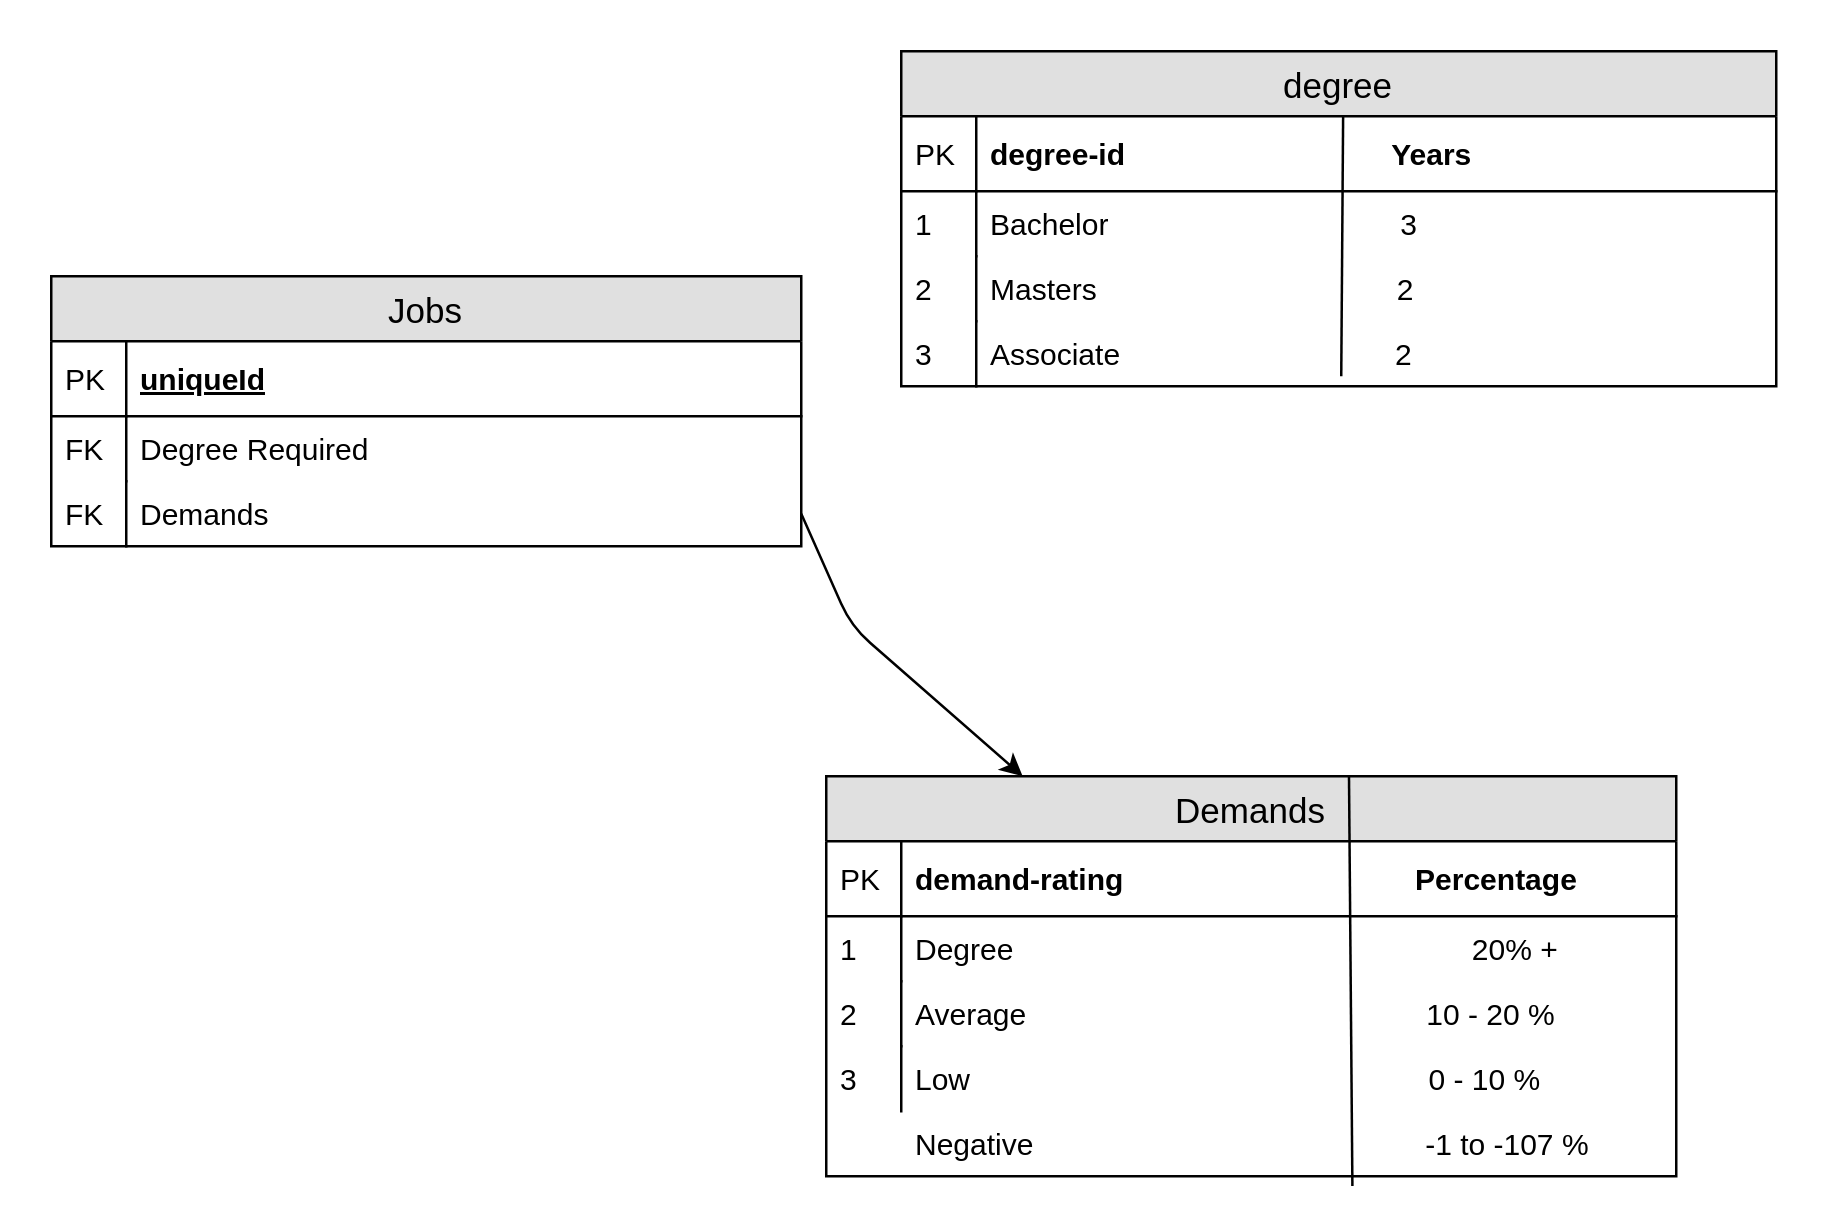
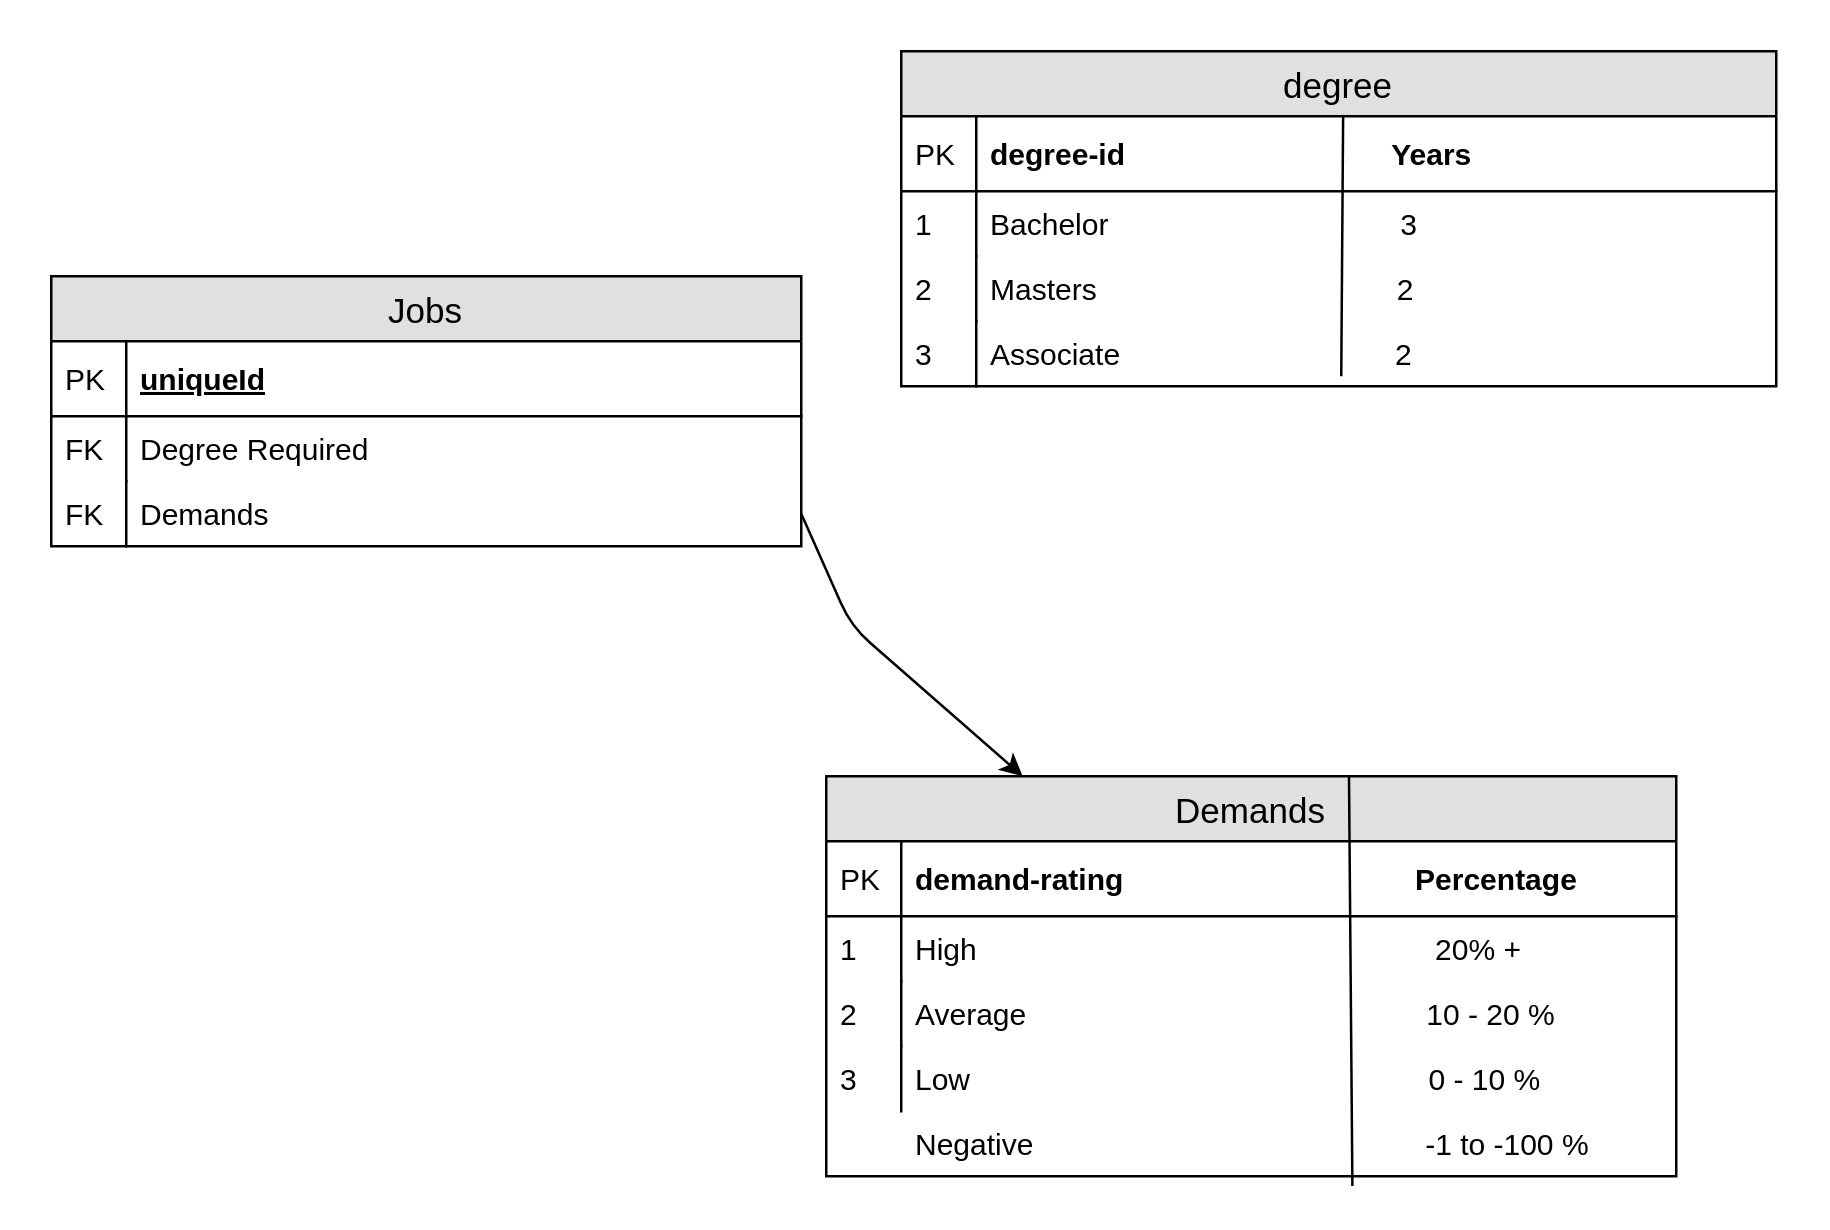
node "Degree 20% +": label "Degree 20% +" -> "High 20% +"
node "Negative -1 to -107 %": label "Negative -1 to -107 %" -> "Negative -1 to -100 %"
